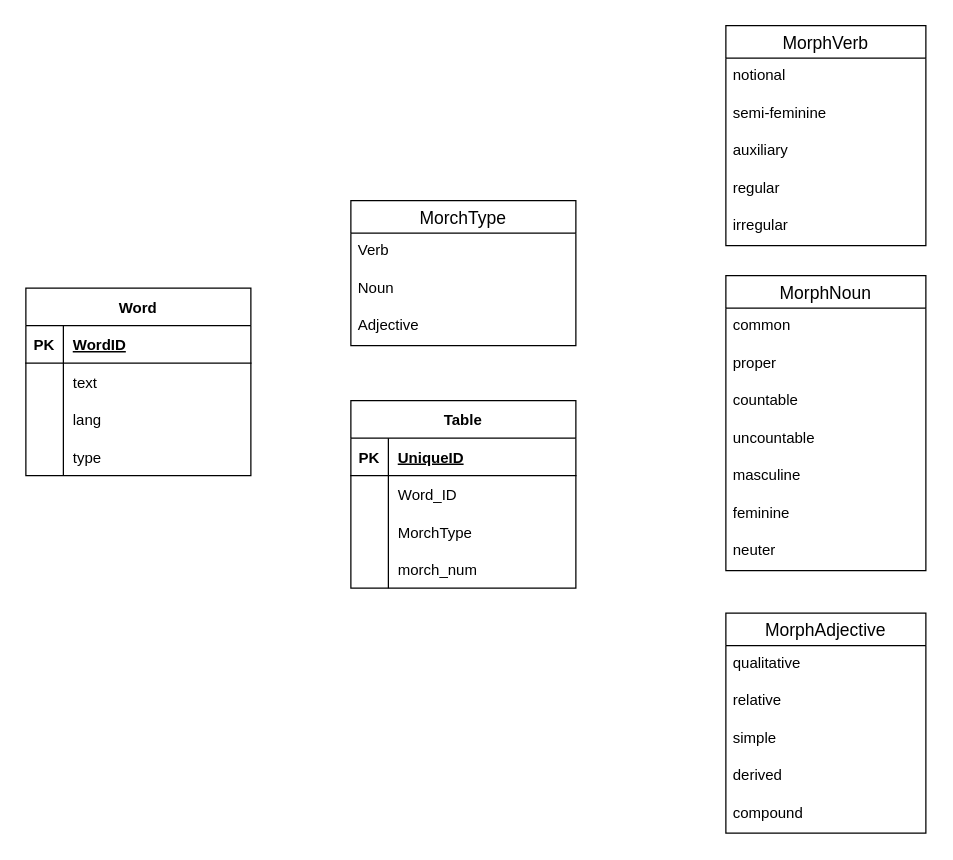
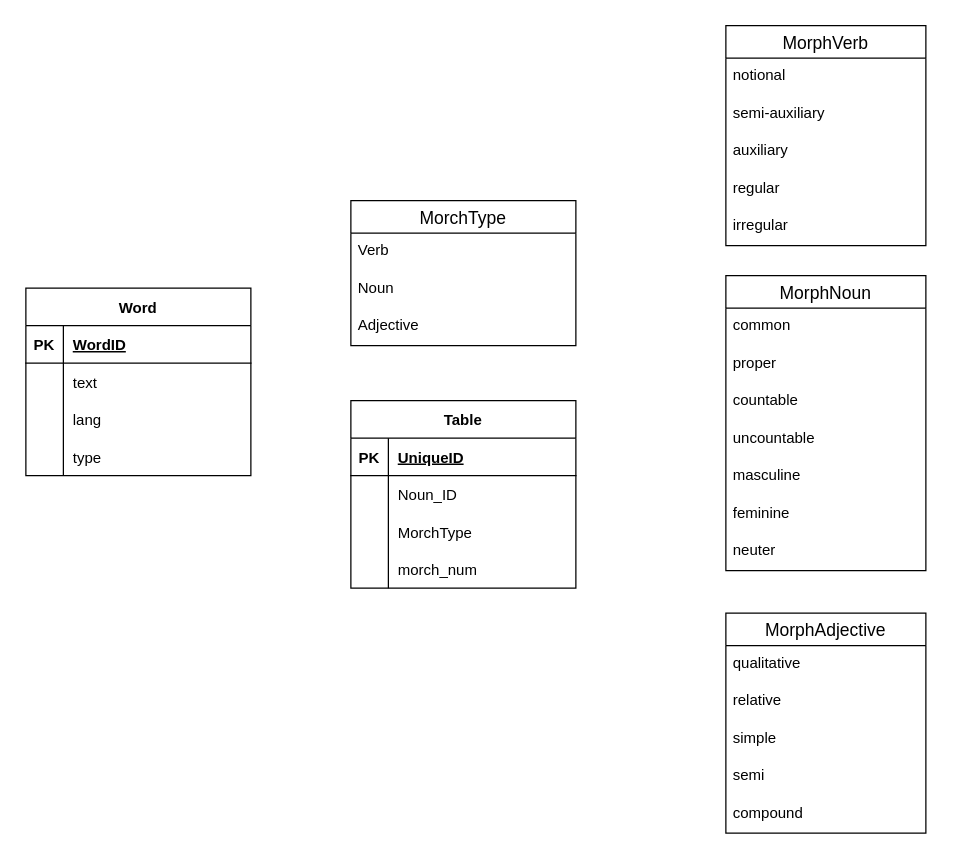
node "semi-feminine": label "semi-feminine" -> "semi-auxiliary"
node "Word_ID": label "Word_ID" -> "Noun_ID"
node "derived": label "derived" -> "semi"
